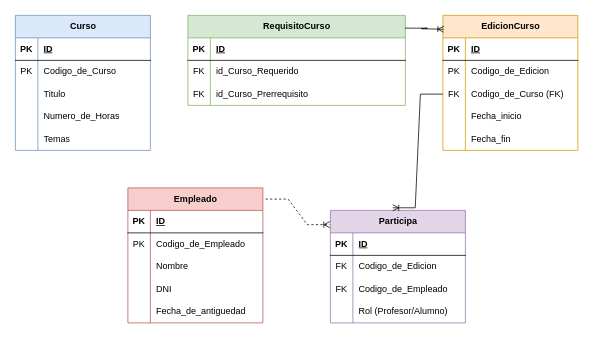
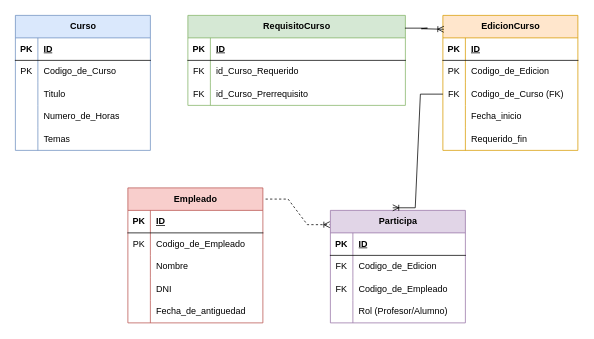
node "Fecha_fin": label "Fecha_fin" -> "Requerido_fin"
